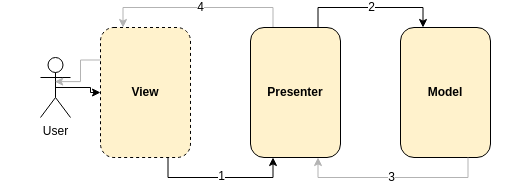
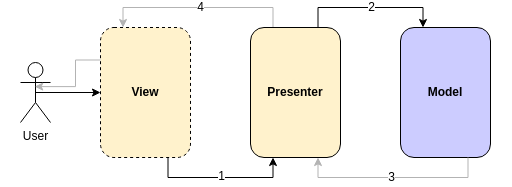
node "User": moved (56, 88) -> (36, 93)
node "Model": fillcolor #fff2cc -> #ccccff
